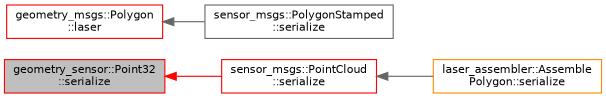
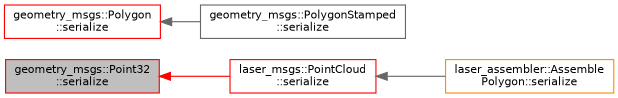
node "geometry_msgs::Polygon ::laser": label "geometry_msgs::Polygon ::laser" -> "geometry_msgs::Polygon ::serialize"
node "sensor_msgs::PolygonStamped ::serialize": label "sensor_msgs::PolygonStamped ::serialize" -> "geometry_msgs::PolygonStamped ::serialize"
node "geometry_sensor::Point32 ::serialize": label "geometry_sensor::Point32 ::serialize" -> "geometry_msgs::Point32 ::serialize"
node "sensor_msgs::PointCloud ::serialize": label "sensor_msgs::PointCloud ::serialize" -> "laser_msgs::PointCloud ::serialize"
